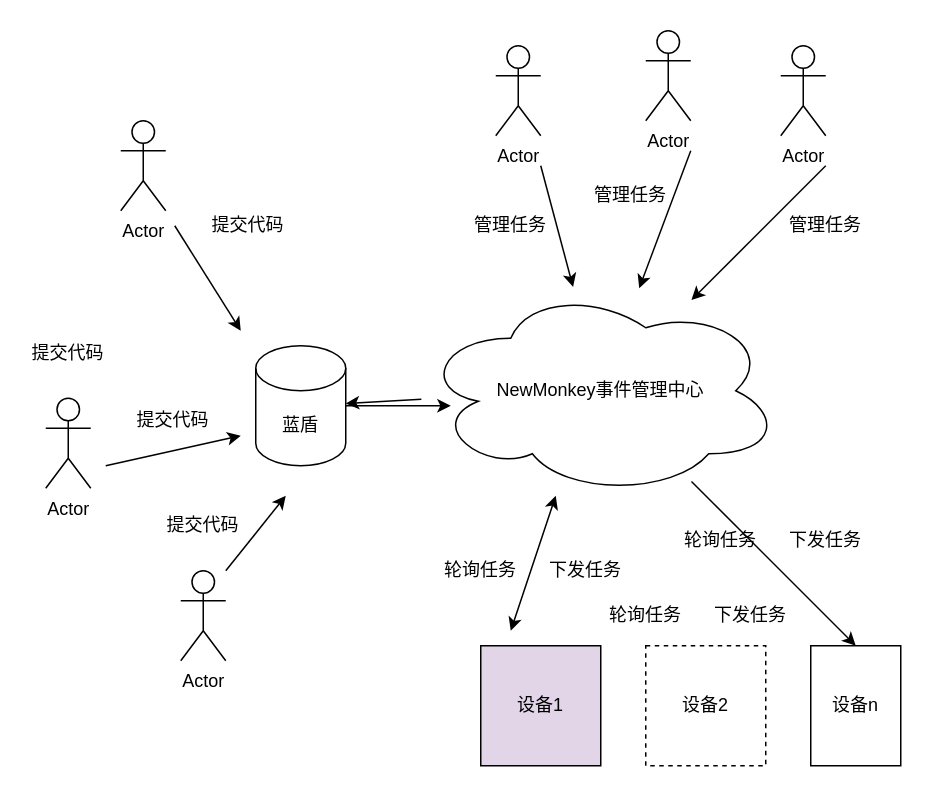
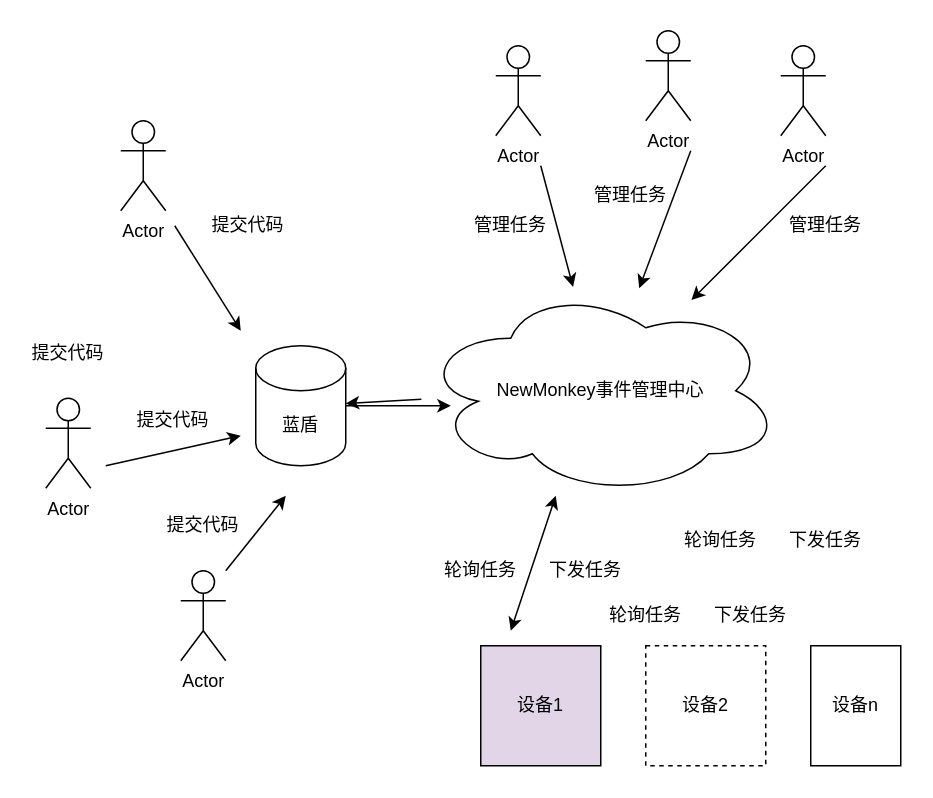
edge "NewMonkey事件管理中心" -> "设备n": removed
